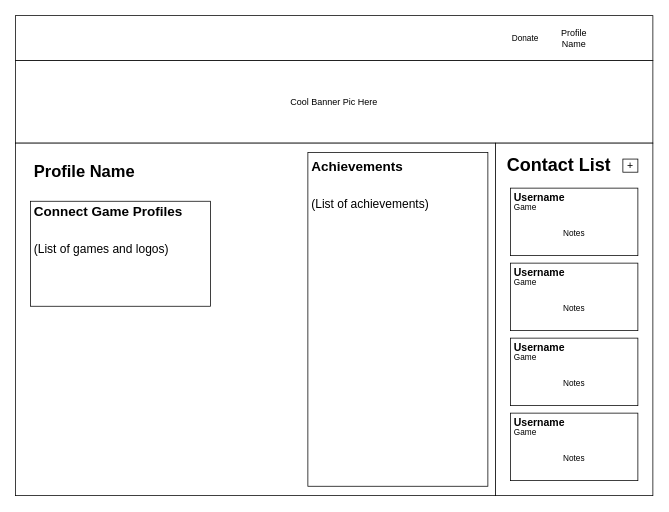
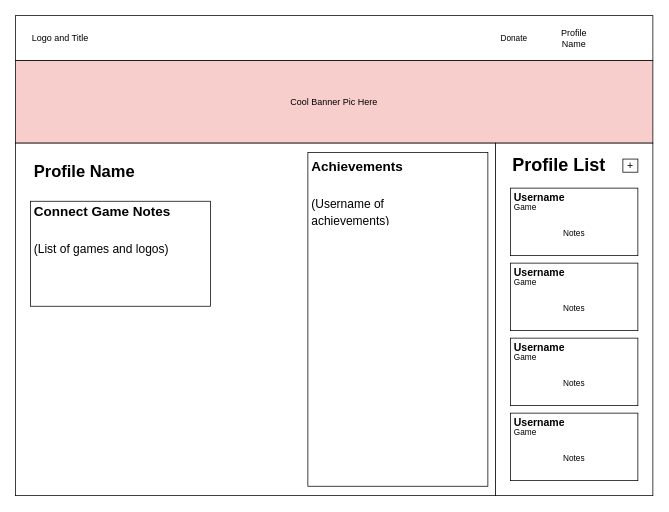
node "Logo and Title": added
node "Donate": moved (525, 38) -> (514, 38)
node "Cool Banner Pic Here": fillcolor #ffffff -> #f8cecc
node "Contact List": label "Contact List" -> "Profile List"
node "Achievements(List of achievements)": label "Achievements(List of achievements)" -> "Achievements(Username of achievements)"
node "Connect Game Profiles(List of games and logos)": label "Connect Game Profiles(List of games and logos)" -> "Connect Game Notes(List of games and logos)"
